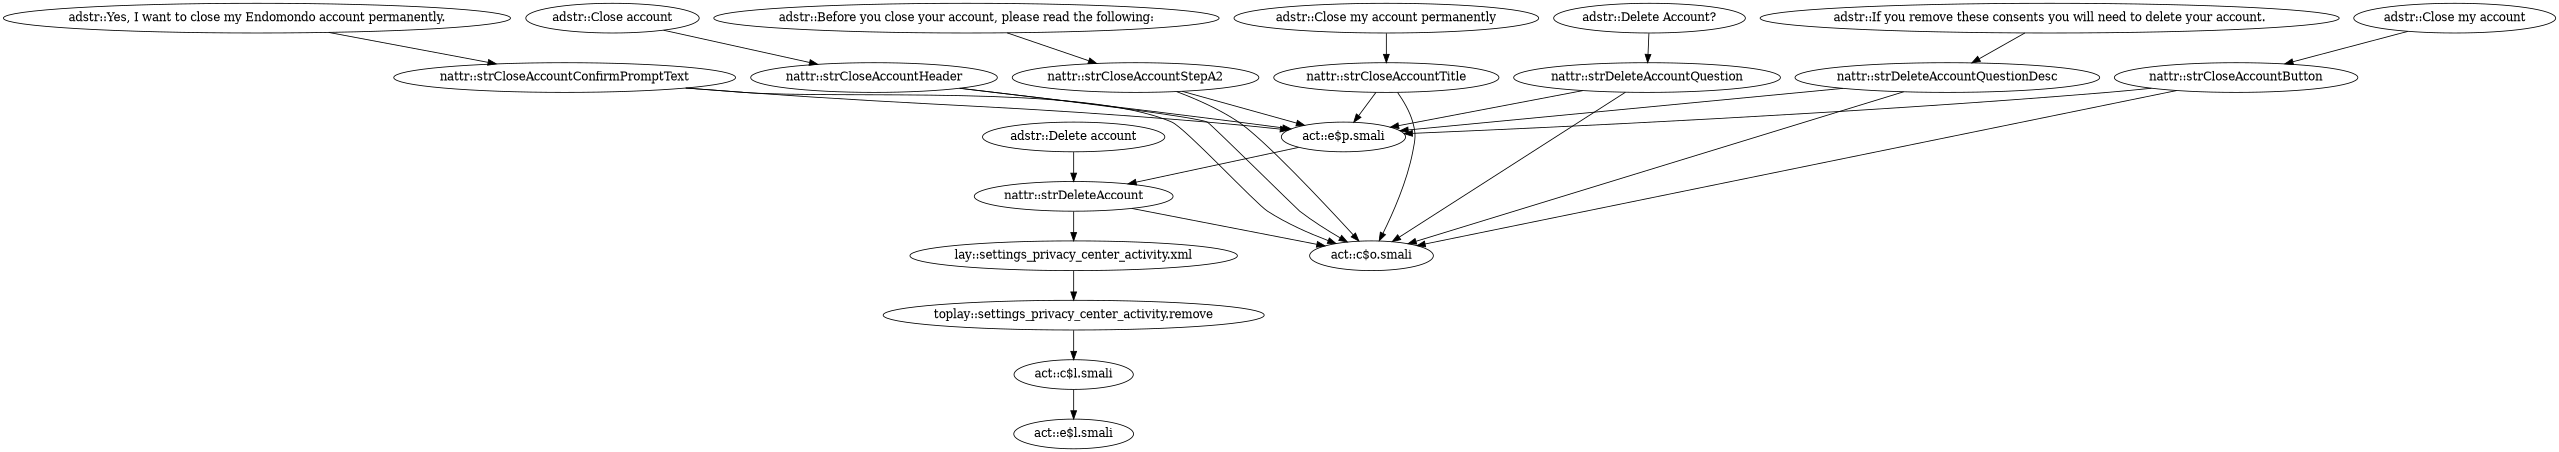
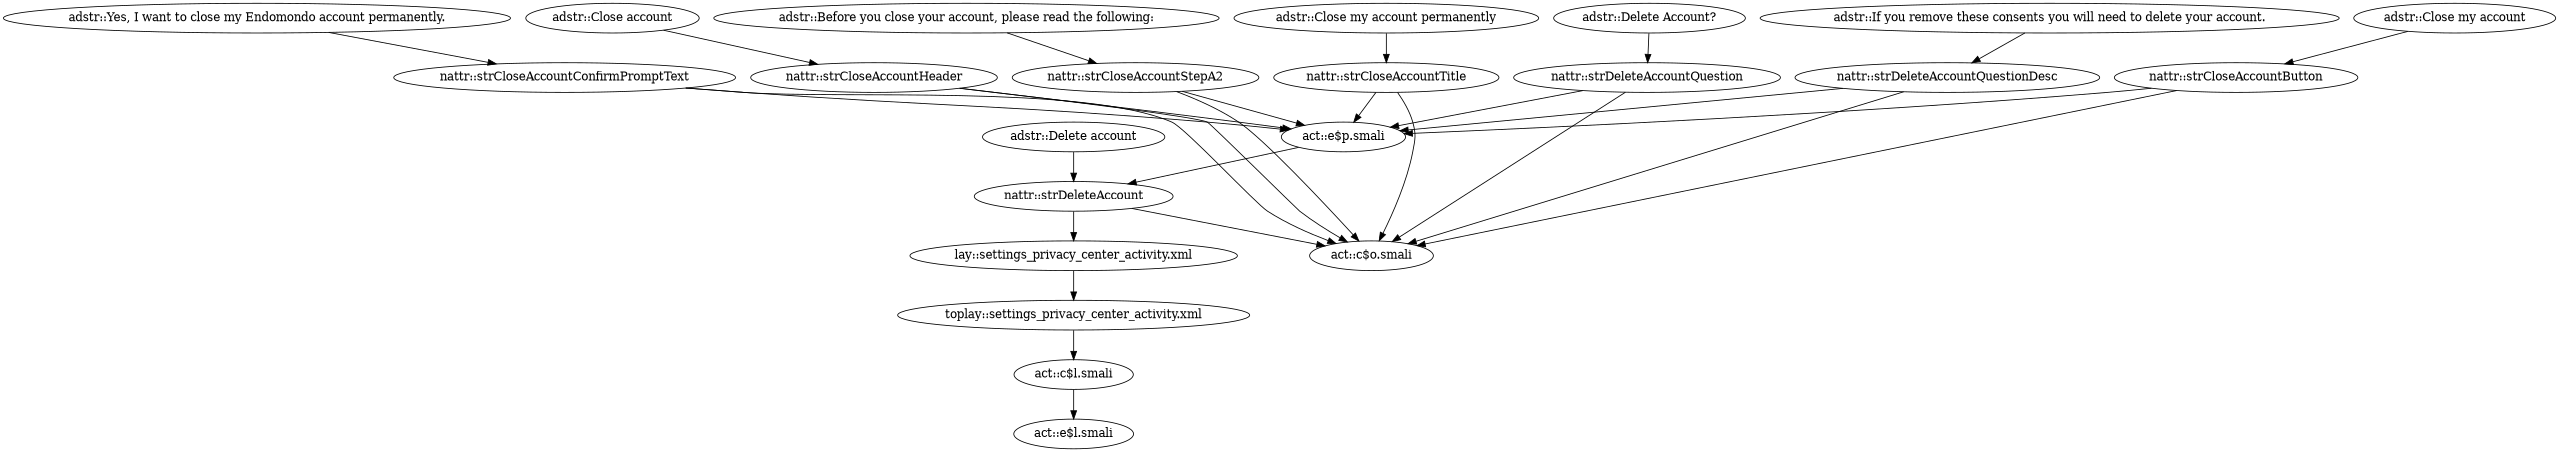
node "toplay::settings_privacy_center_activity.remove": label "toplay::settings_privacy_center_activity.remove" -> "toplay::settings_privacy_center_activity.xml"
